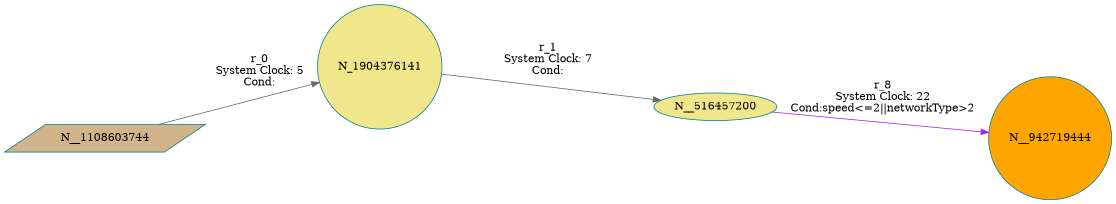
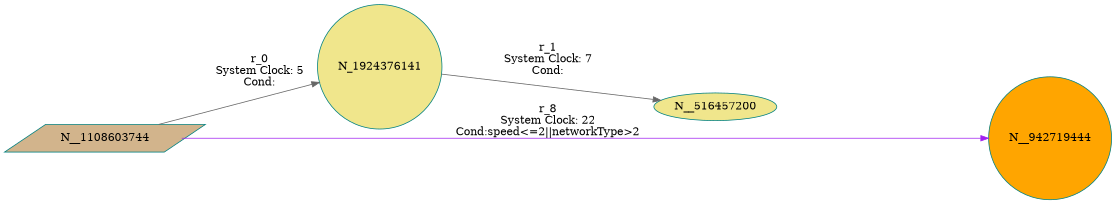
node "N_1904376141": label "N_1904376141" -> "N_1924376141"
edge "N__516457200" -> "N__942719444": now "N__1108603744" -> "N__942719444"
